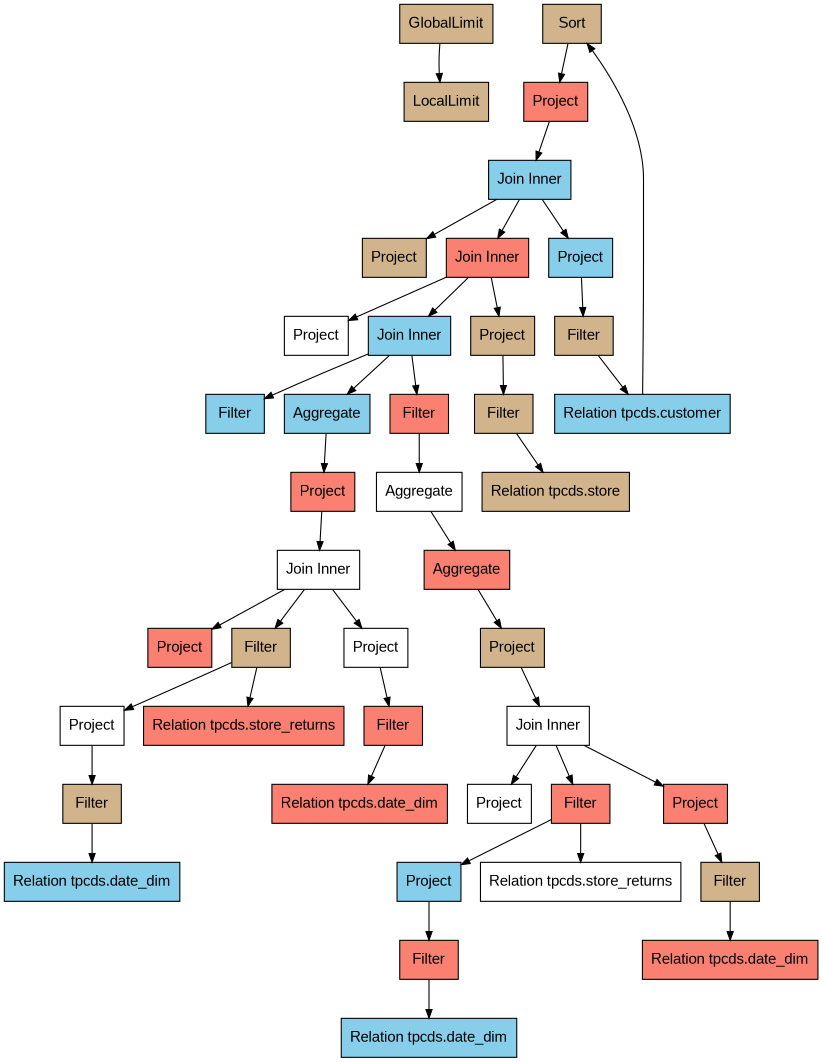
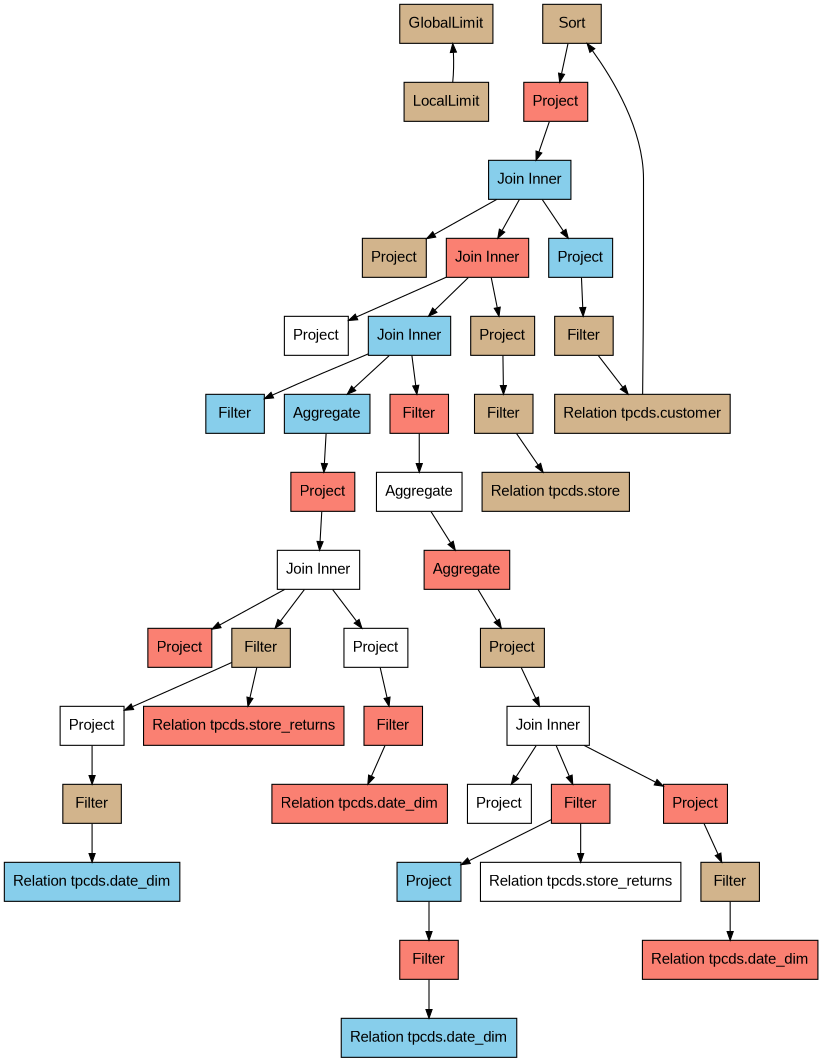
edge "GlobalLimit" -> "LocalLimit": reversed
node "Relation tpcds.customer": fillcolor skyblue -> tan
